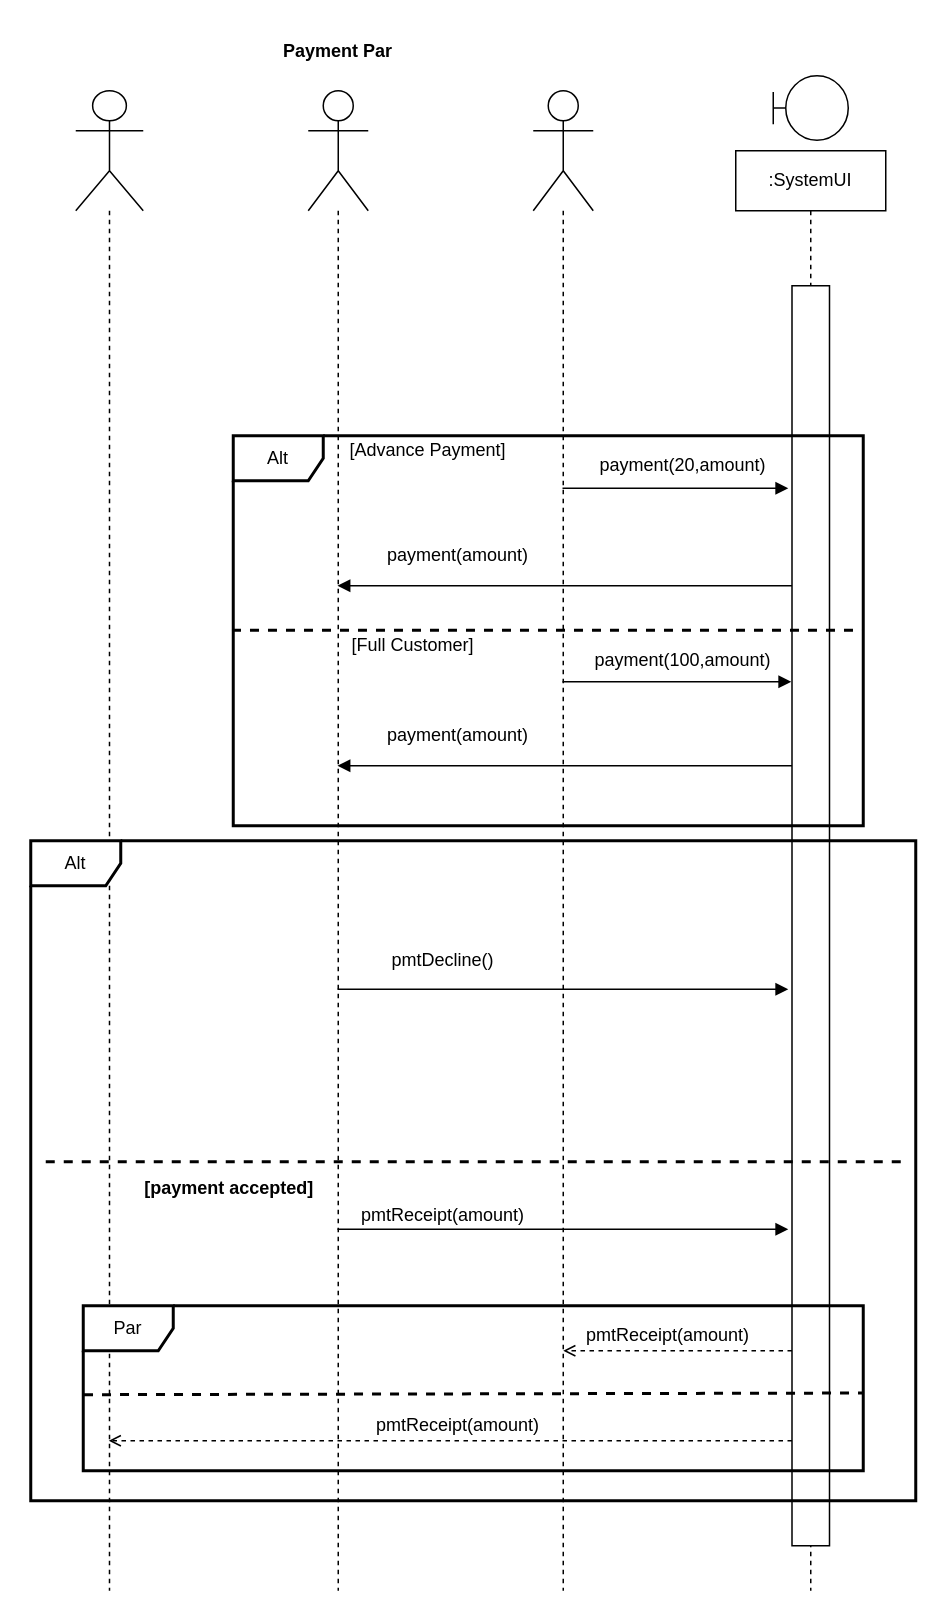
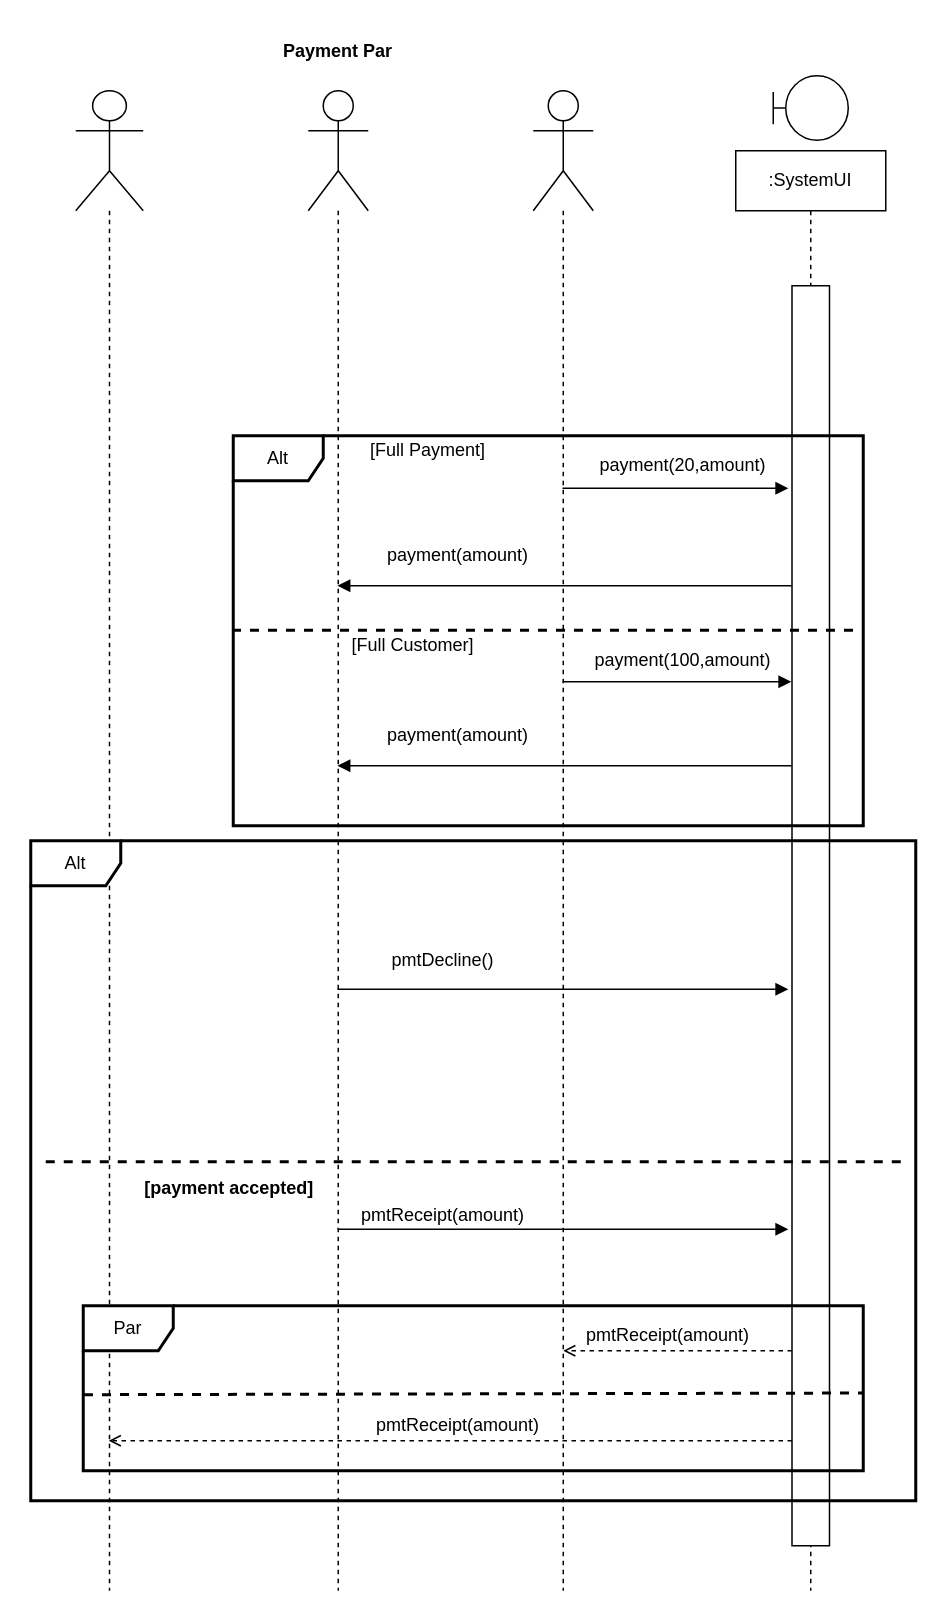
node "[Advance Payment]": label "[Advance Payment]" -> "[Full Payment]"
